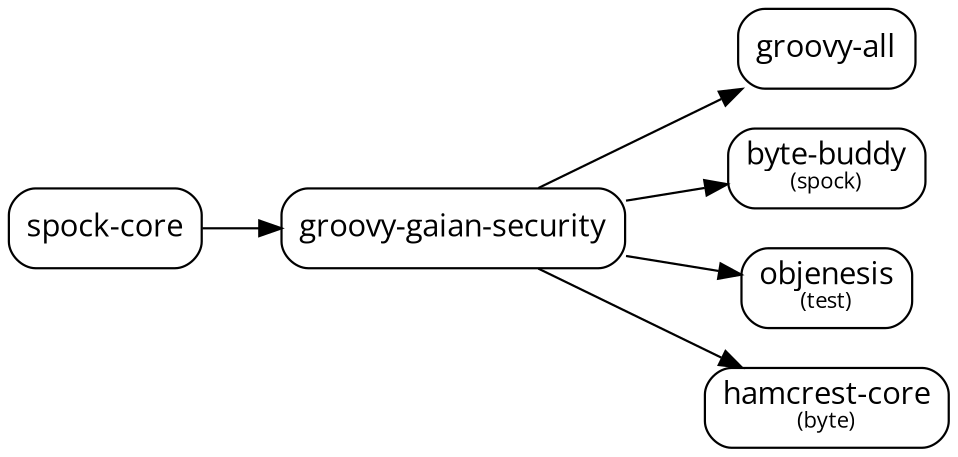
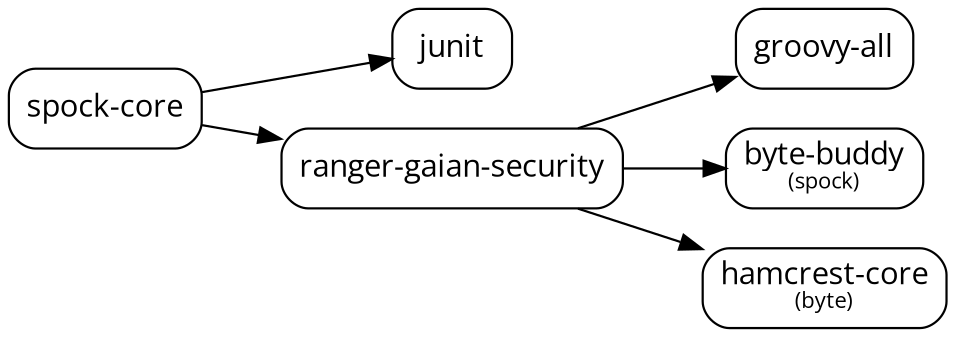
node "junit": added
node "groovy-gaian-security": label "groovy-gaian-security" -> "ranger-gaian-security"
node "objenesis": removed
